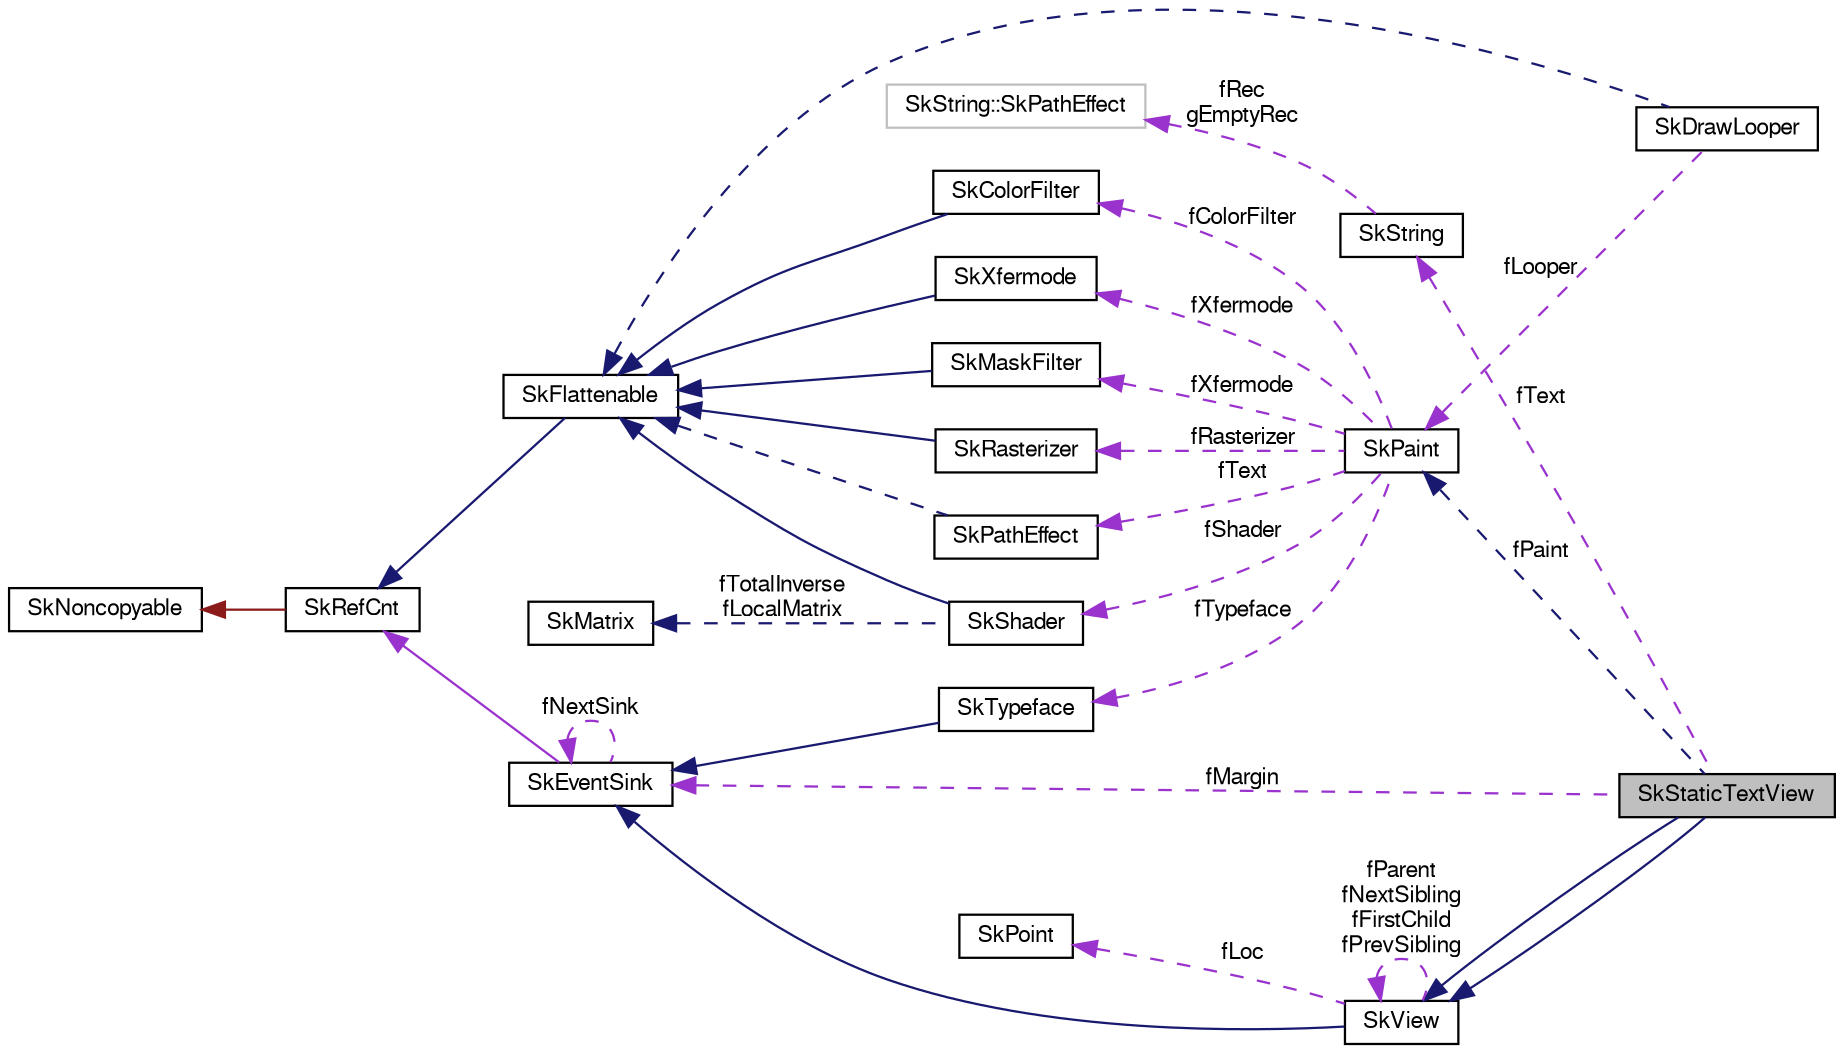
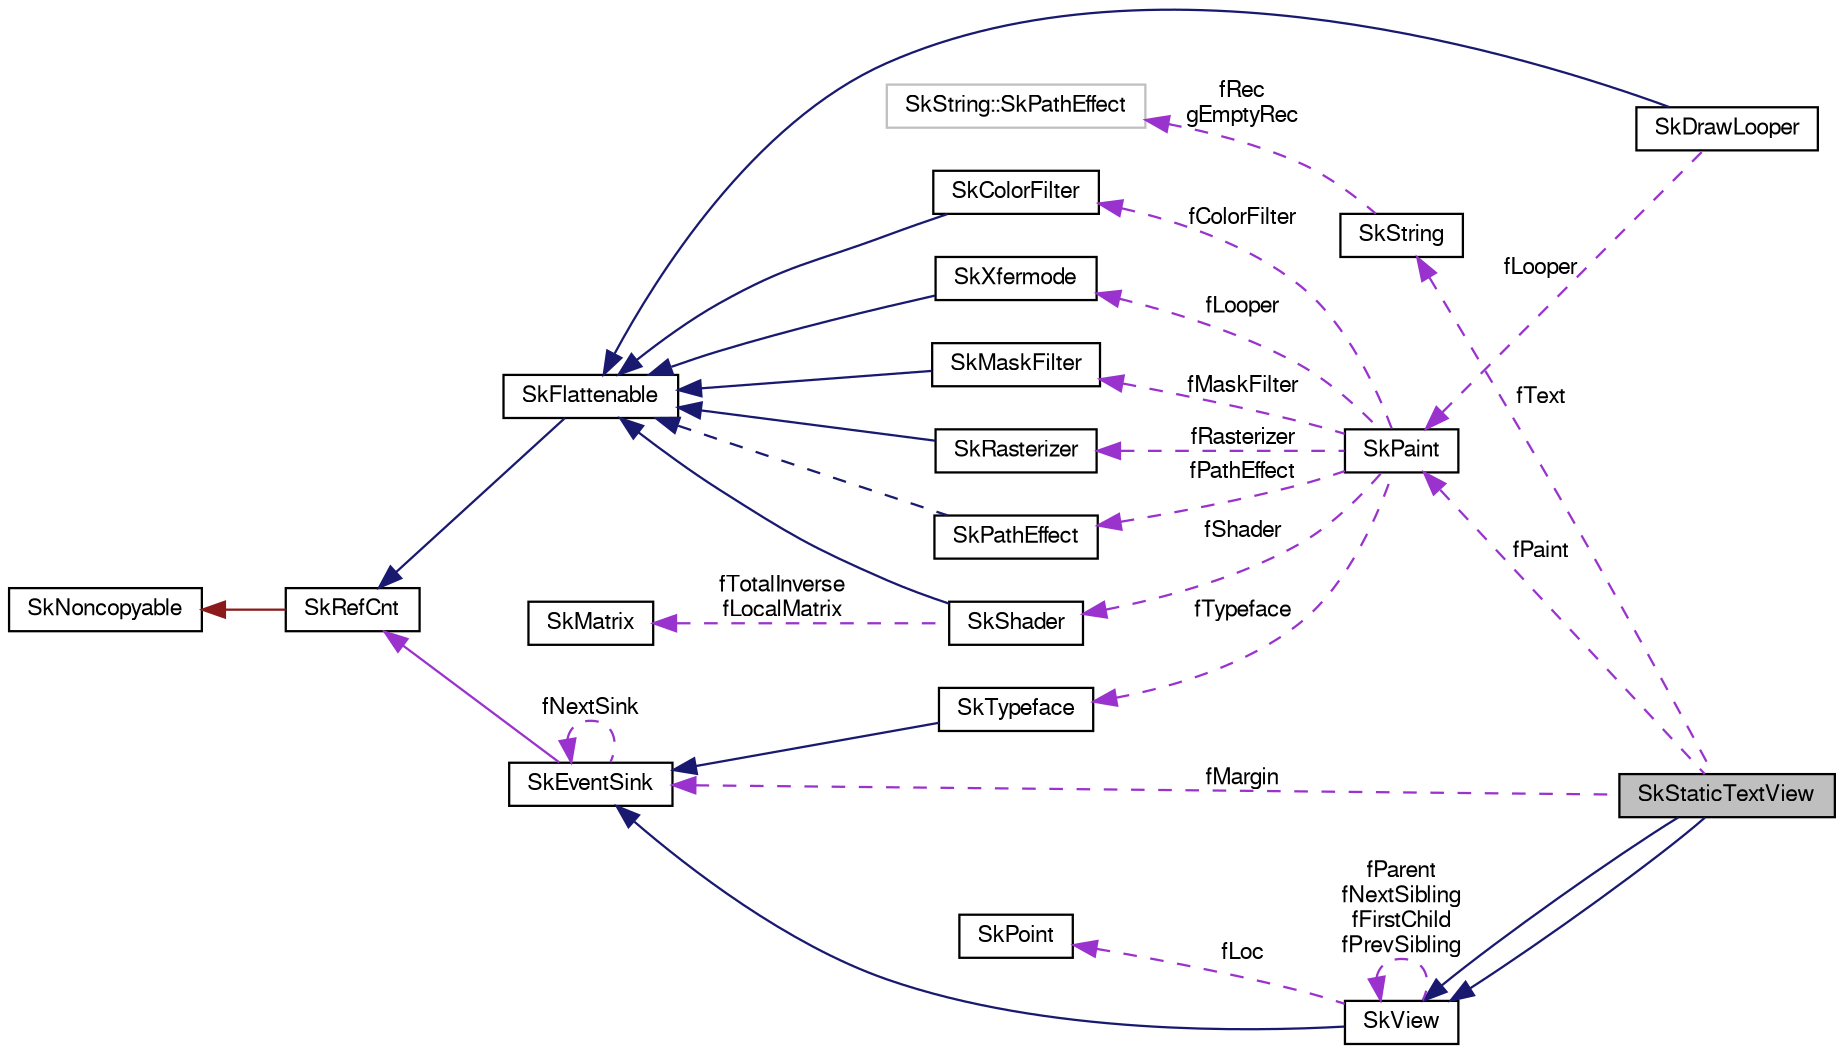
edge "SkDrawLooper" -> "SkFlattenable": style dashed -> solid
edge "SkPaint" -> "SkXfermode": label "fXfermode" -> "fLooper"
edge "SkPaint" -> "SkMaskFilter": label "fXfermode" -> "fMaskFilter"
edge "SkPaint" -> "SkPathEffect": label "fText" -> "fPathEffect"
edge "SkShader" -> "SkMatrix": color midnightblue -> darkorchid3
edge "SkStaticTextView" -> "SkPaint": color midnightblue -> darkorchid3
